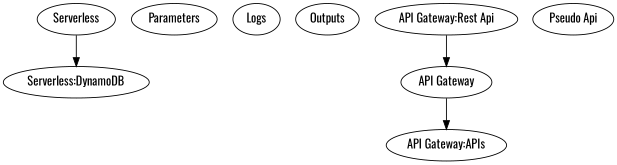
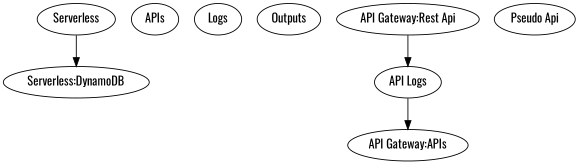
node "Parameters": label "Parameters" -> "APIs"
node "API Gateway": label "API Gateway" -> "API Logs"
